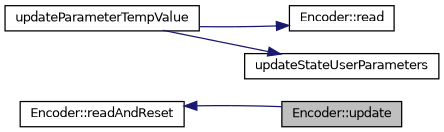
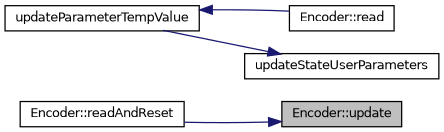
edge "updateParameterTempValue" -> "Encoder::read": reversed
edge "Encoder::update" -> "Encoder::readAndReset": reversed
